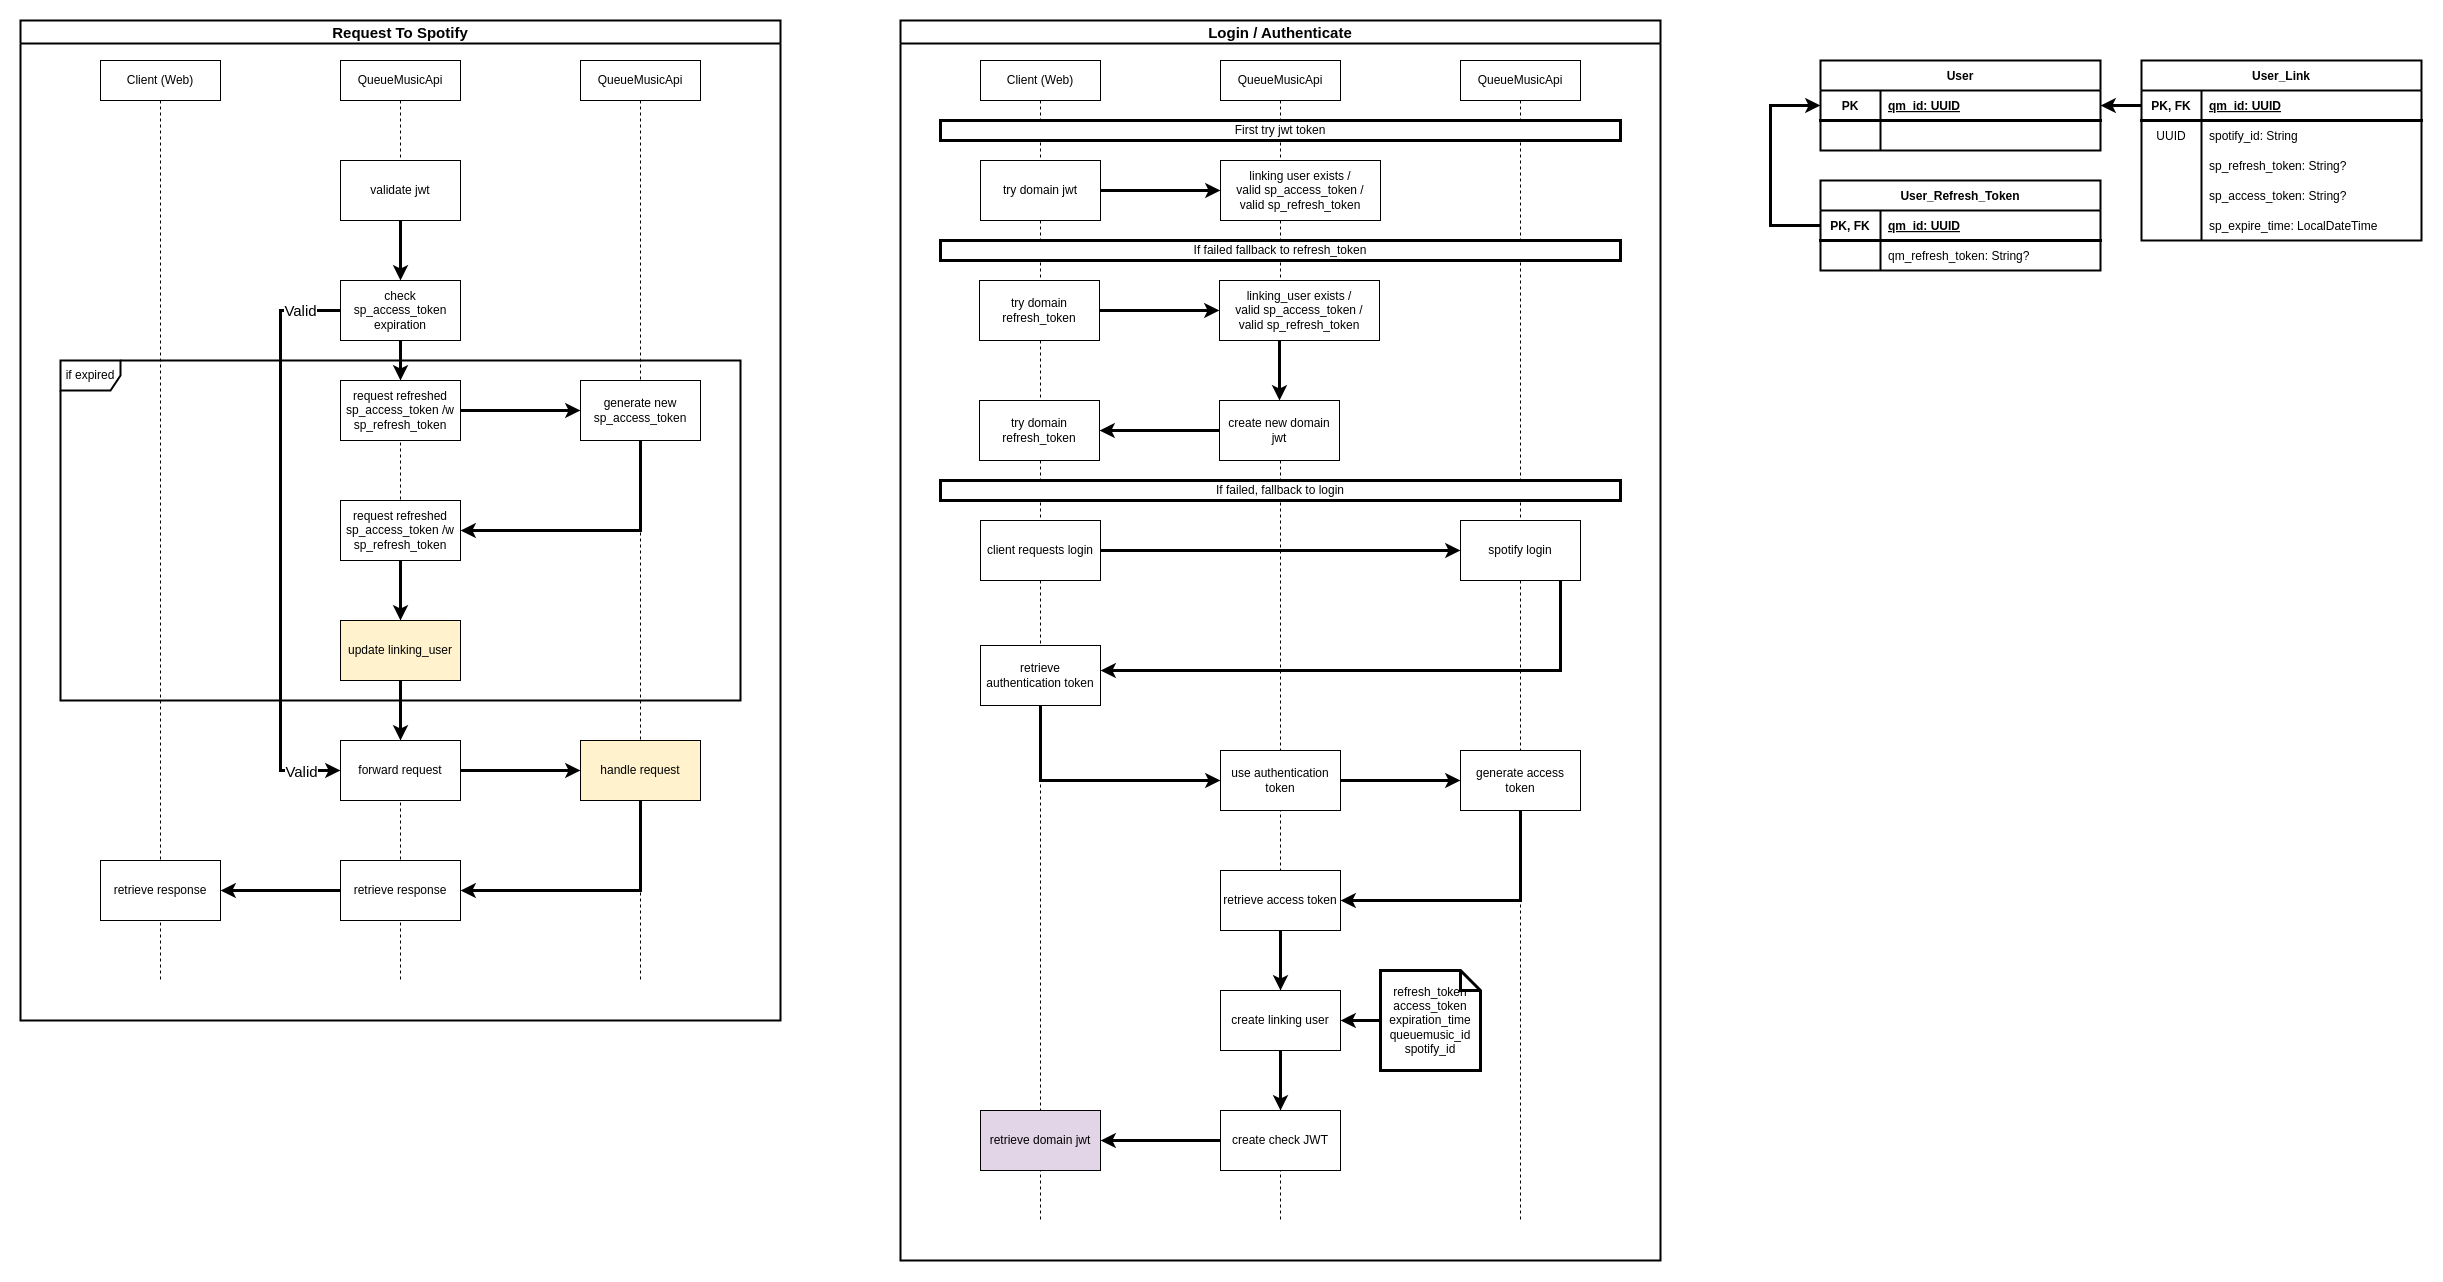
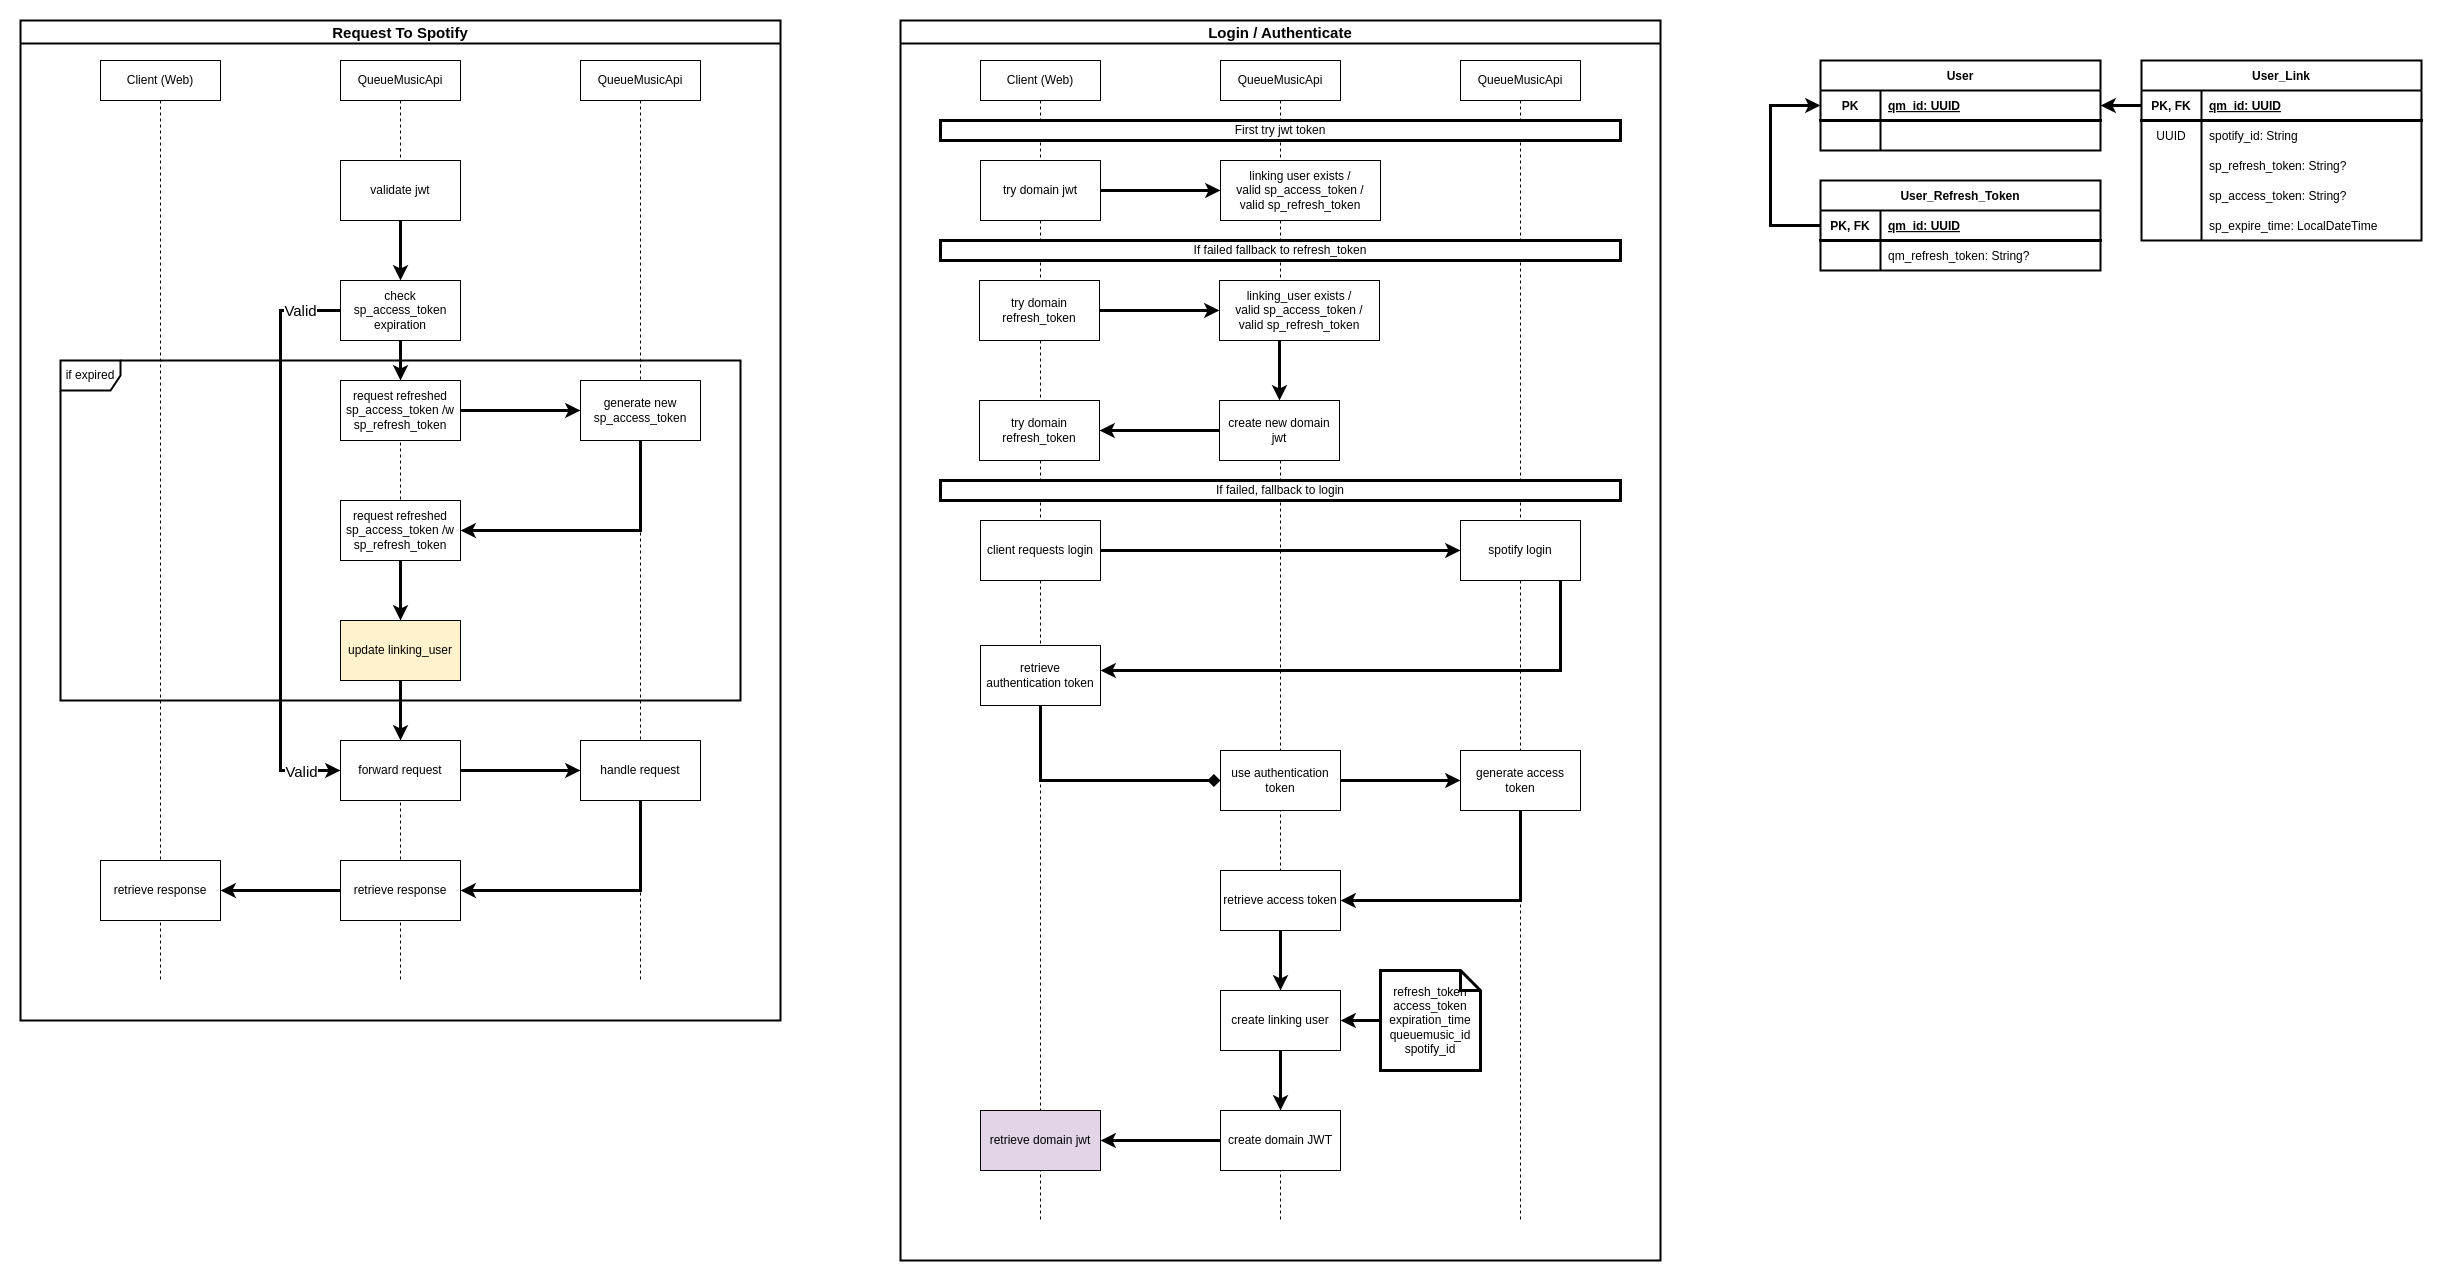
node "handle request": fillcolor #fff2cc -> #ffffff
edge "retrieve authentication token" -> "use authentication token": arrowhead classic -> diamond
node "create check JWT": label "create check JWT" -> "create domain JWT"
